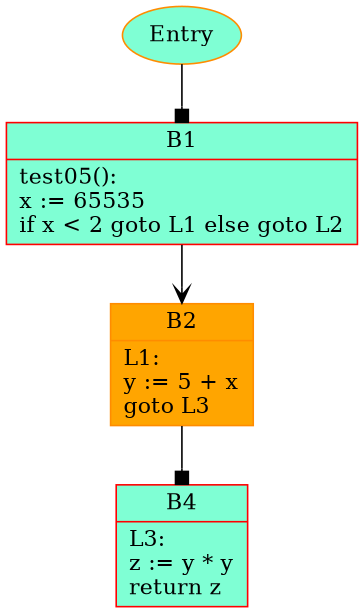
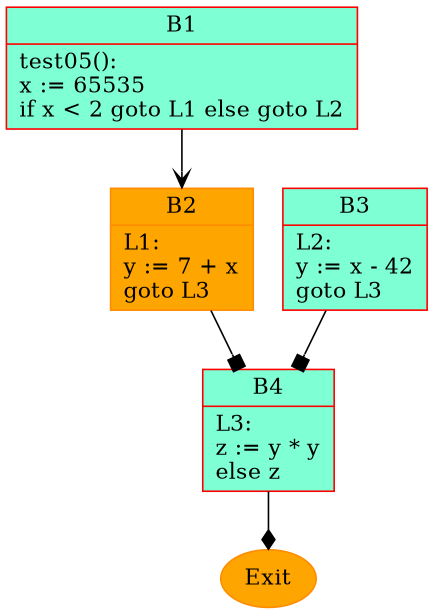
node "Entry": removed
node "B3": added
node "B2": text "y := 5 + x" -> "y := 7 + x"
node "Exit": added
node "B4": text "return z" -> "else z"
